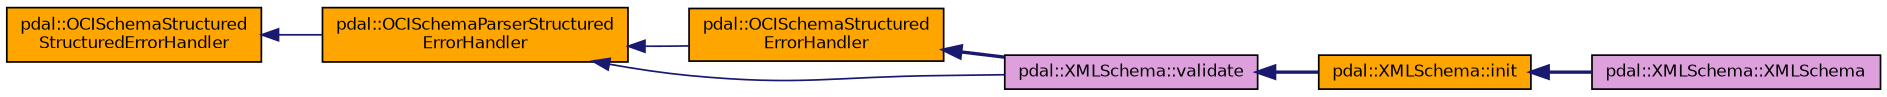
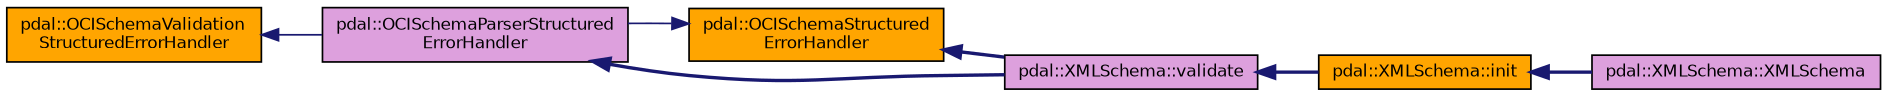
node "pdal::OCISchemaStructured StructuredErrorHandler": label "pdal::OCISchemaStructured StructuredErrorHandler" -> "pdal::OCISchemaValidation StructuredErrorHandler"
node "pdal::OCISchemaParserStructured ErrorHandler": fillcolor orange -> plum
edge "pdal::OCISchemaStructured ErrorHandler" -> "pdal::OCISchemaParserStructured ErrorHandler": reversed
edge "pdal::XMLSchema::validate" -> "pdal::OCISchemaParserStructured ErrorHandler": style solid -> bold
